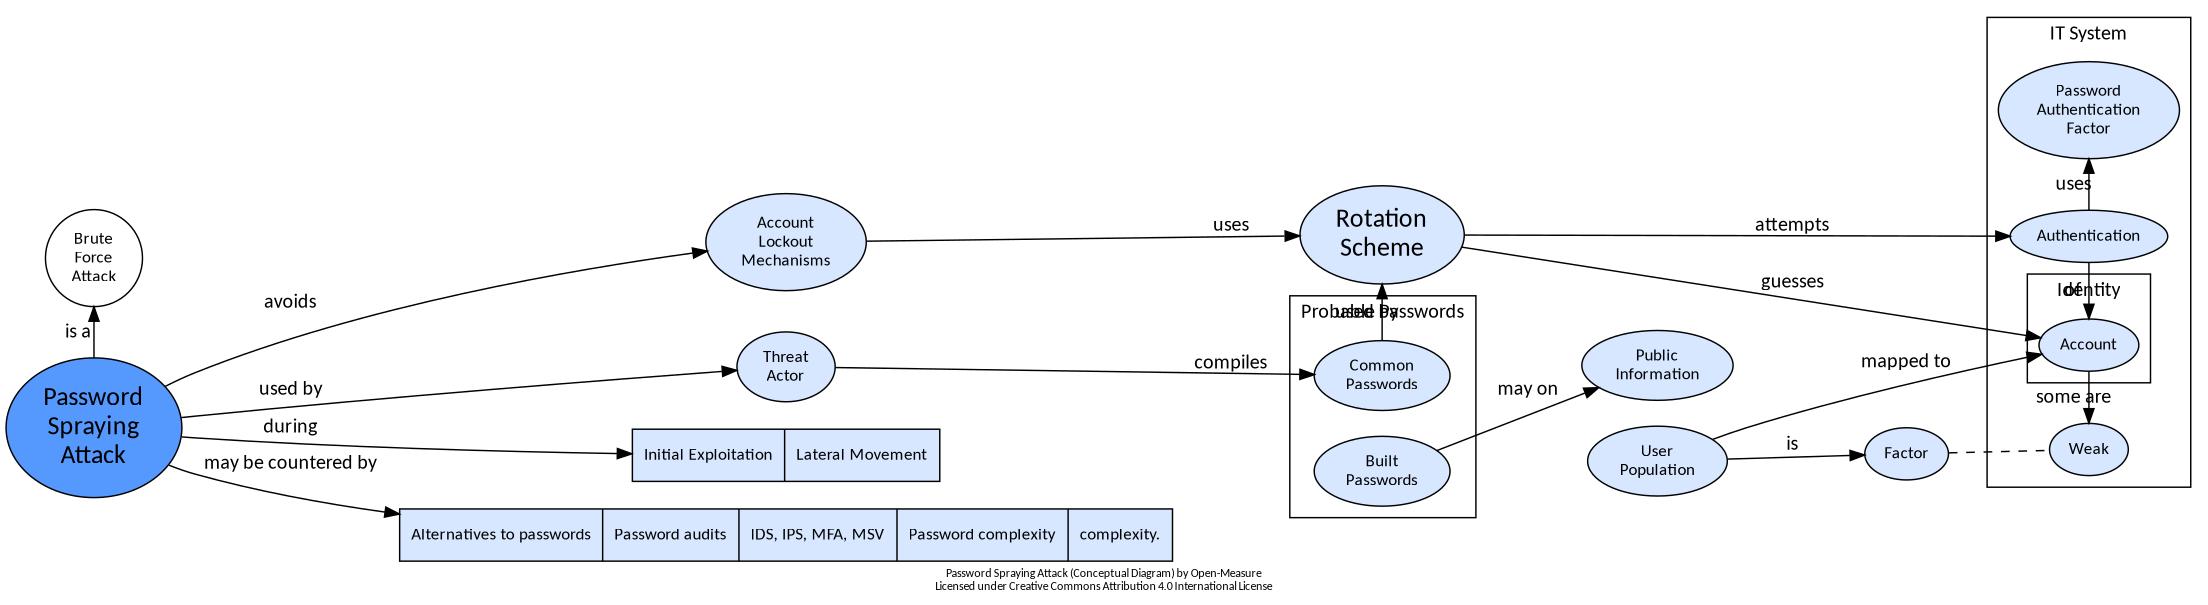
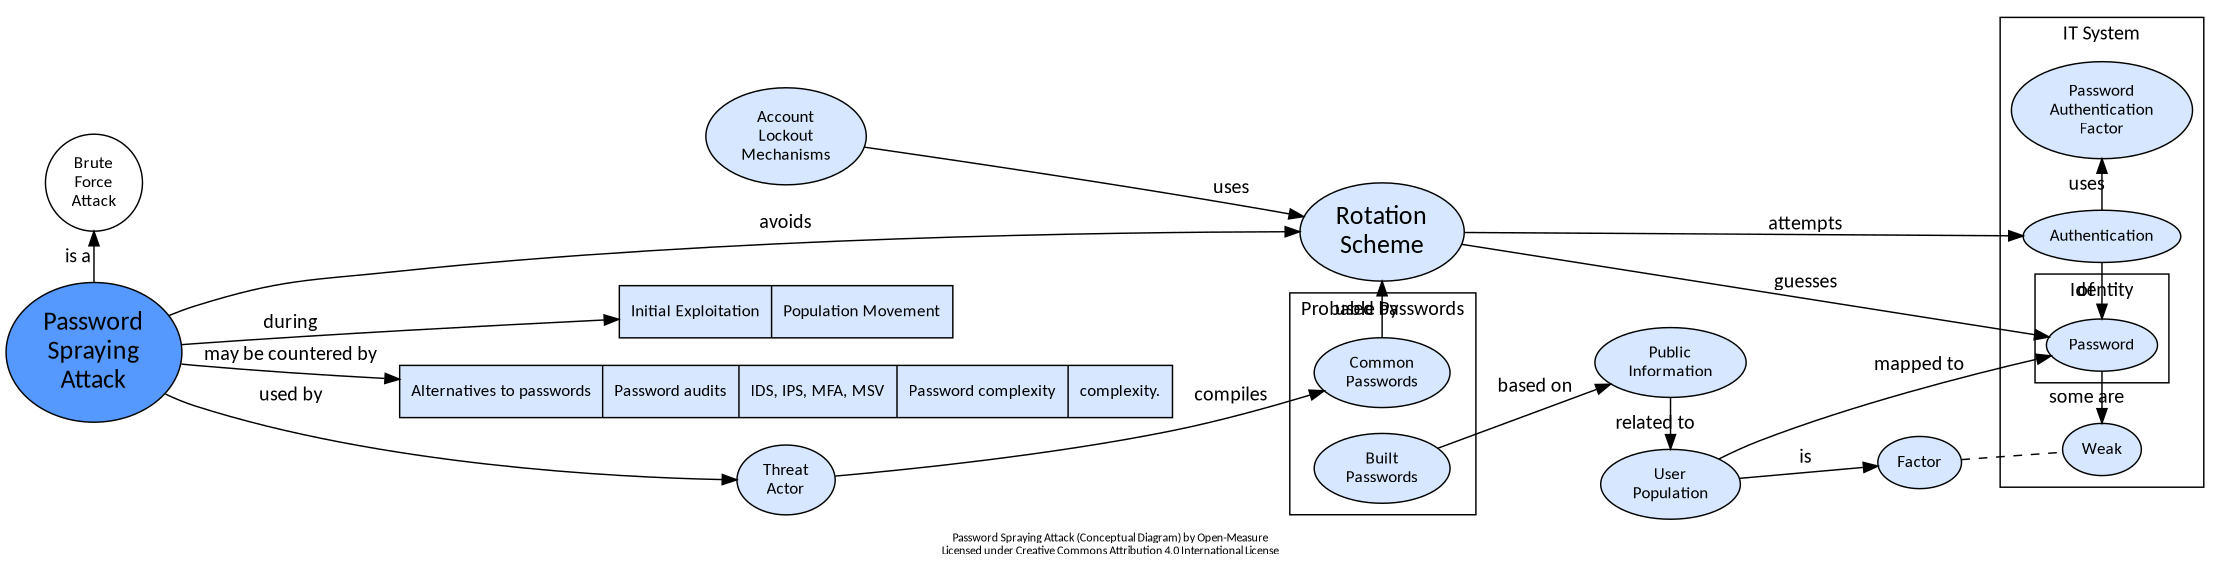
edge "Password Spraying Attack" -> "Account Lockout Mechanisms": now "Password Spraying Attack" -> "Rotation Scheme"
node "Account": label "Account" -> "Password"
edge "Built Passwords" -> "Public Information": label "  may on  " -> "  based on  "
edge "Public Information" -> "User Population": added, label "related to"
node "Initial Exploitation": text "Lateral Movement" -> "Population Movement"
